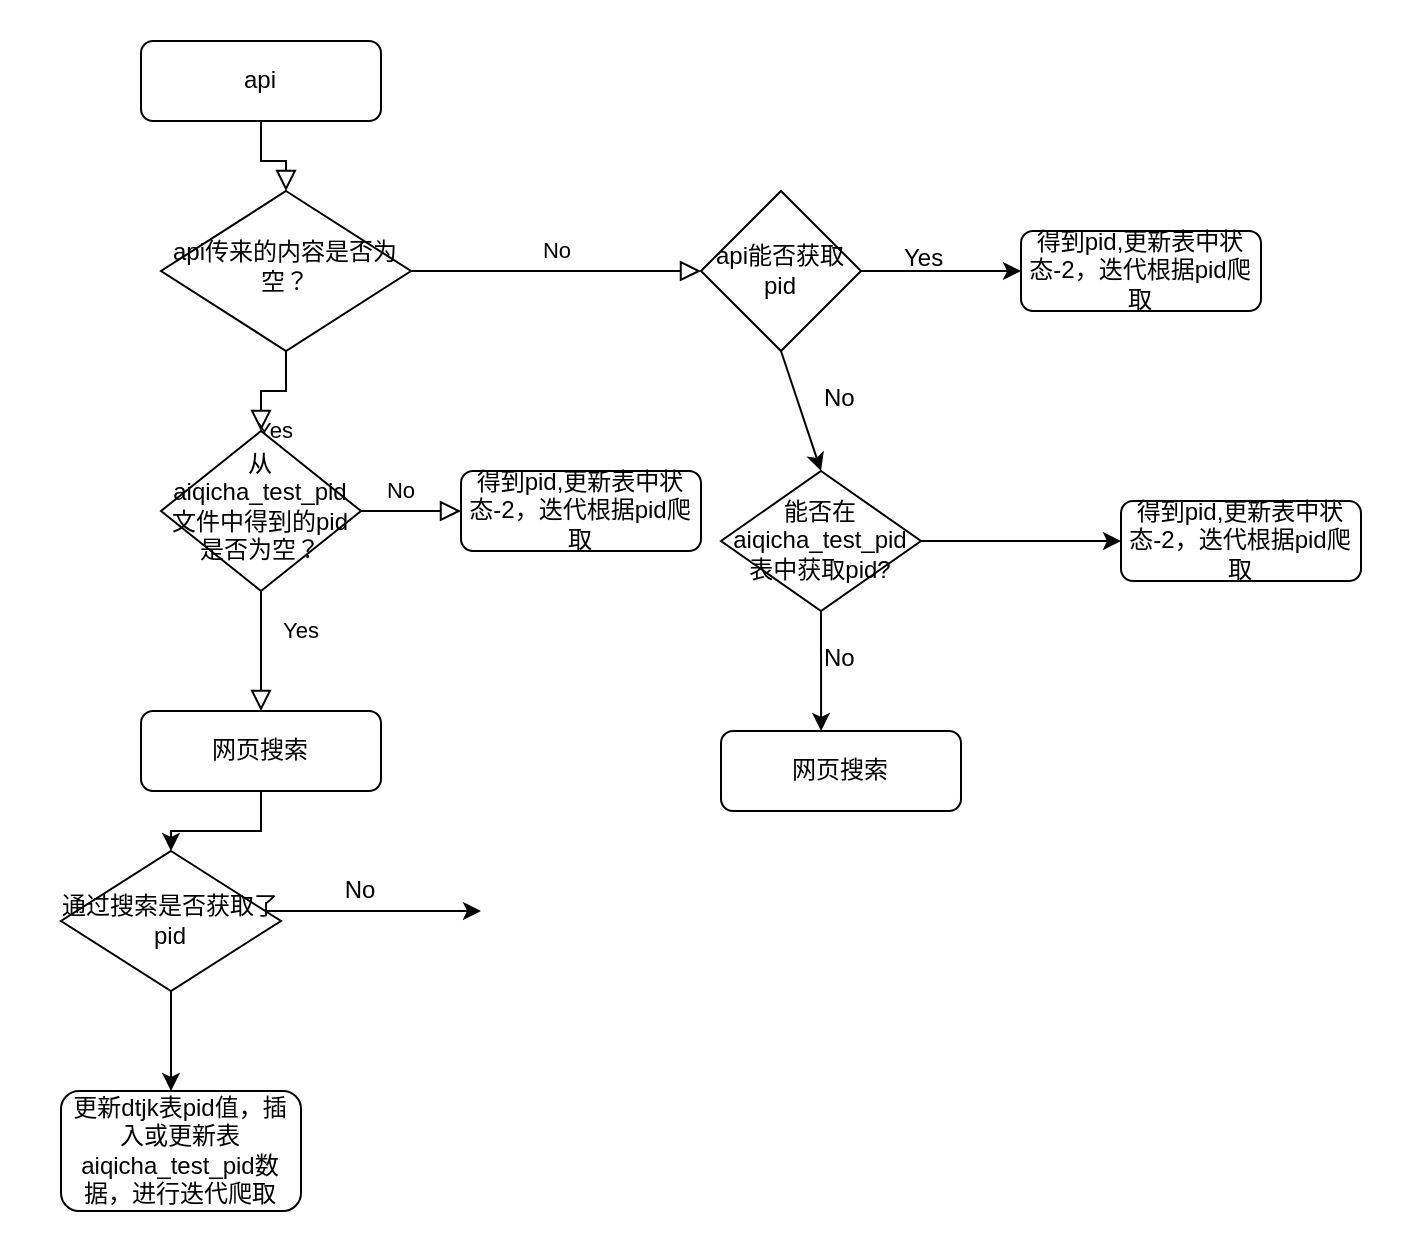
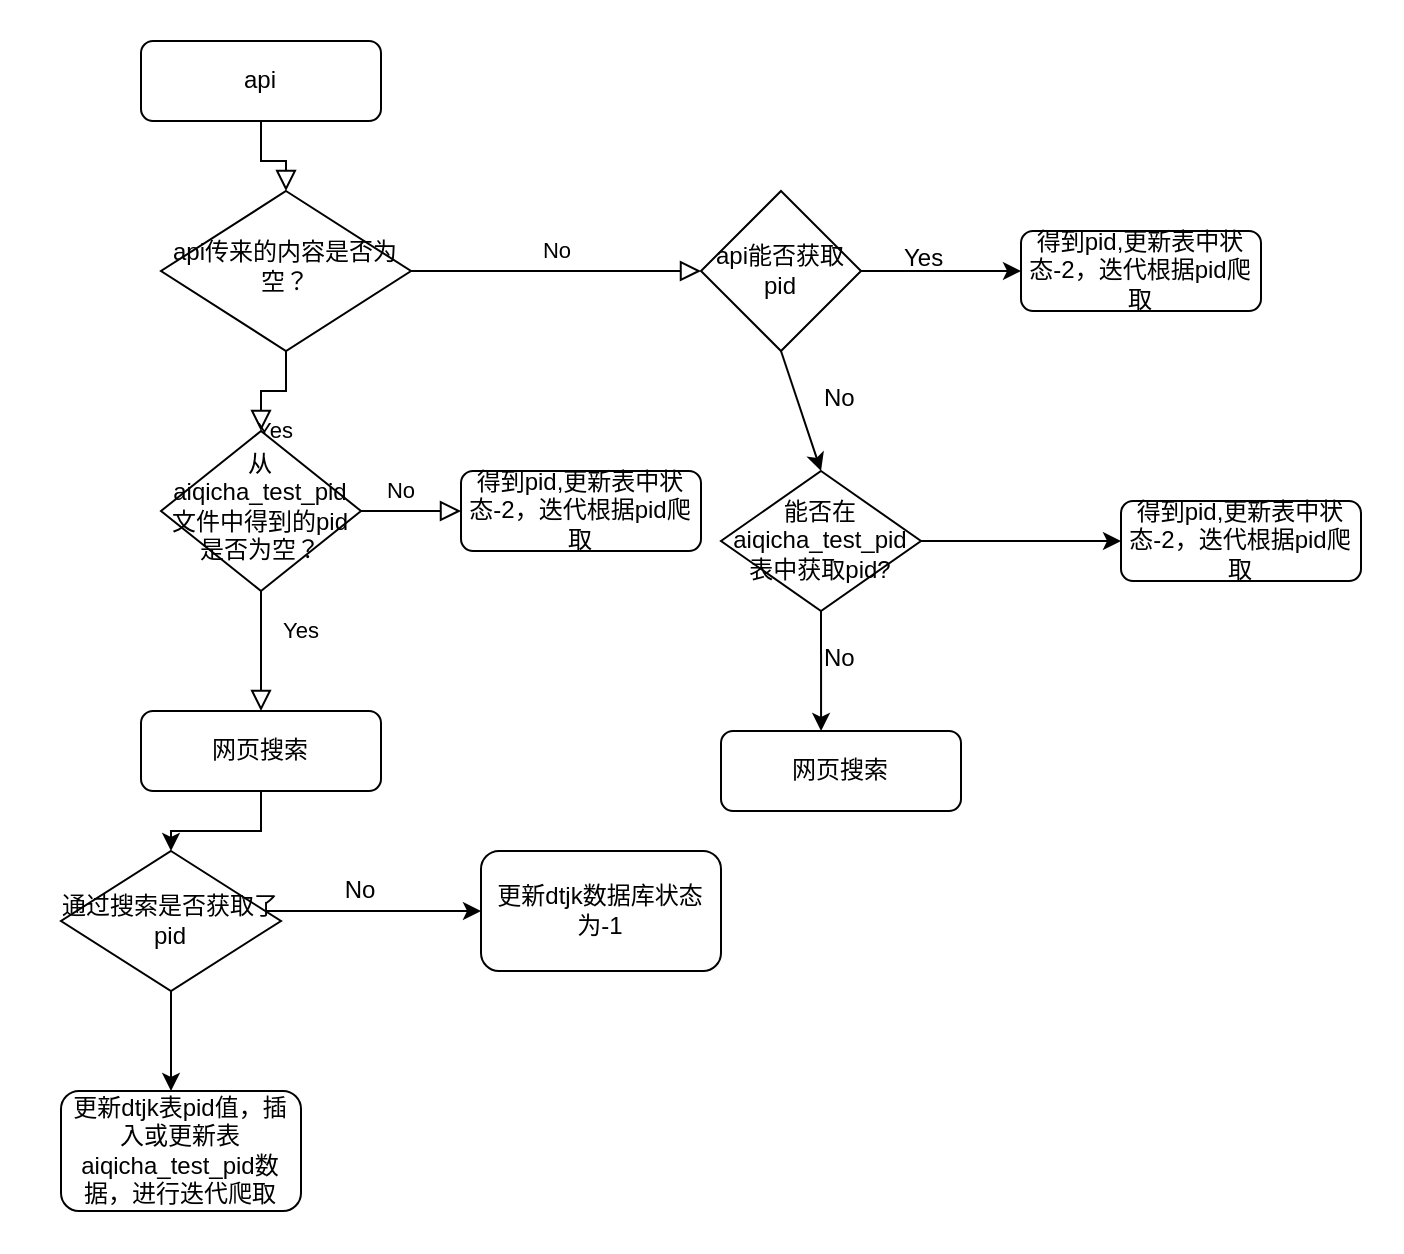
node "更新dtjk数据库状态为-1": added
